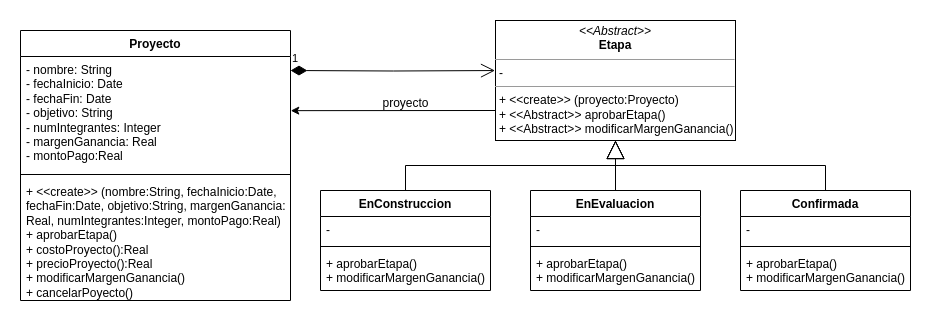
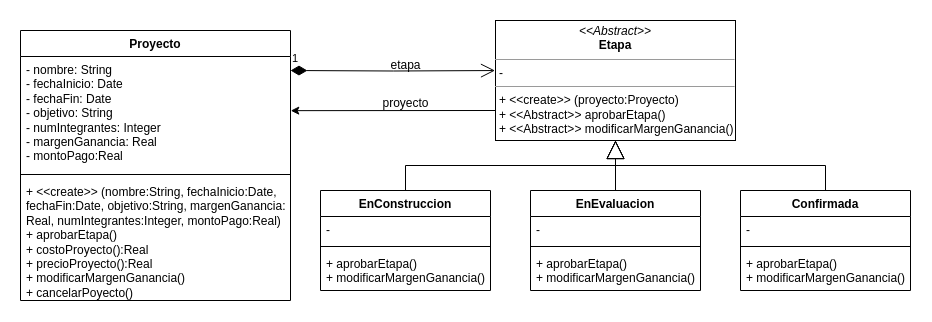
node "etapa": added
